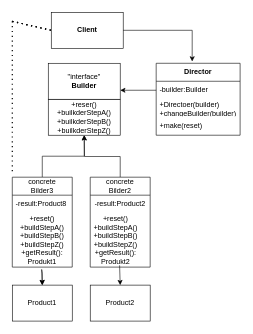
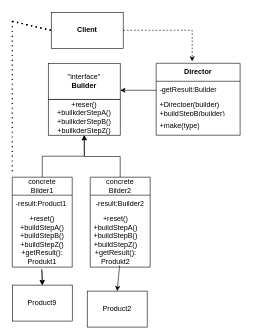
edge "Client" -> "Director": style solid -> dashed
node "-builder:Builder": label "-builder:Builder" -> "-getResult:Builder"
node "+Directoer(builder) +changeBuilder(builder)": label "+Directoer(builder) +changeBuilder(builder)" -> "+Directoer(builder) +buildStepB(builder)"
node "+make(reset)": label "+make(reset)" -> "+make(type)"
node "concrete Bilder3": label "concrete Bilder3" -> "concrete Bilder1"
node "-result:Product8": label "-result:Product8" -> "-result:Product1"
node "-result:Product2": label "-result:Product2" -> "-result:Builder2"
node "Product1": label "Product1" -> "Product9"
node "Product2": moved (120, 303) -> (117, 309)
